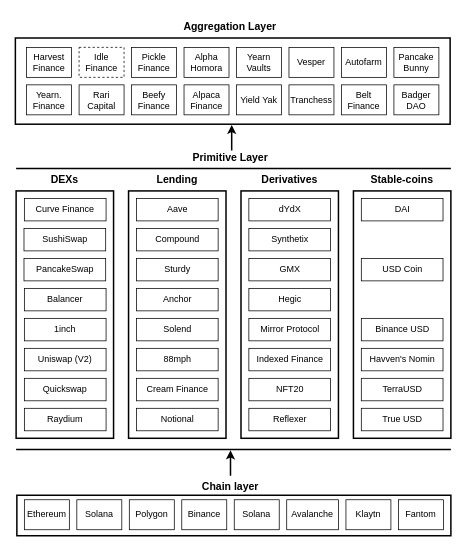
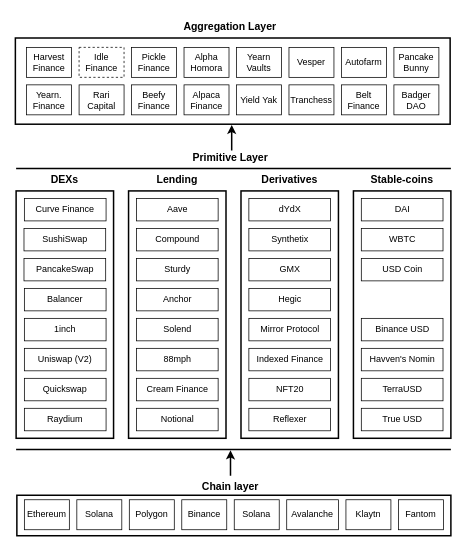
node "WBTC": added
